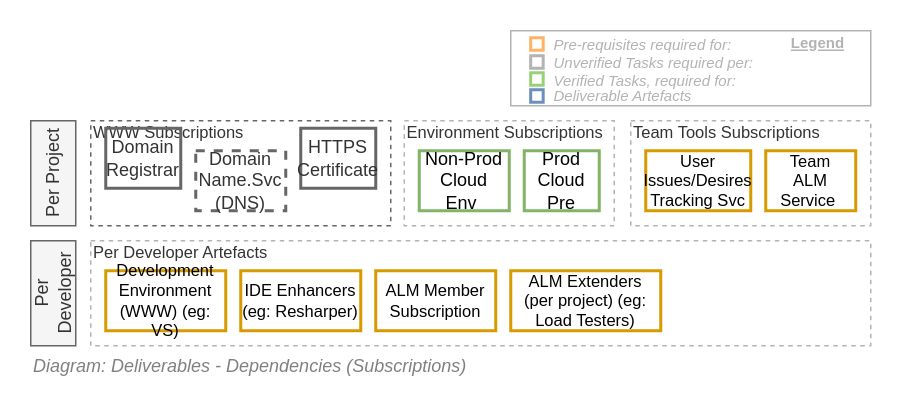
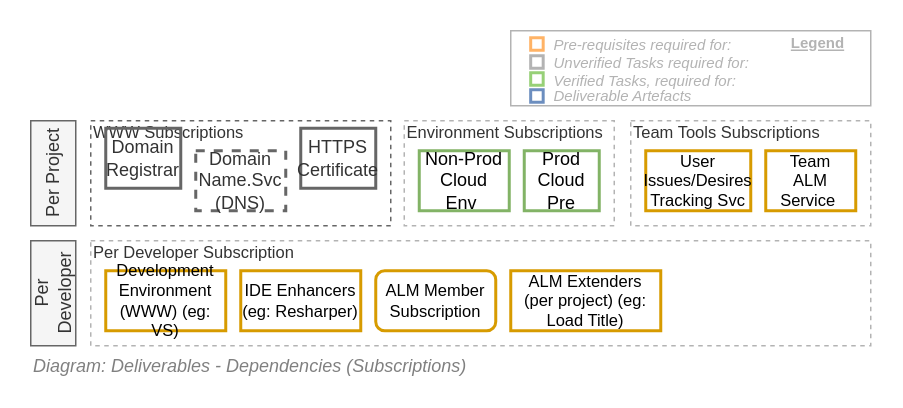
node "Unverified Tasks required per:": label "Unverified Tasks required per:" -> "Unverified Tasks required for:"
node "Per Developer Artefacts": label "Per Developer Artefacts" -> "Per Developer Subscription"
node "ALM Member Subscription": shape rectangle -> rounded rectangle
node "ALM Extenders (per project) (eg: Load Testers)": label "ALM Extenders (per project) (eg: Load Testers)" -> "ALM Extenders (per project) (eg: Load Title)"
